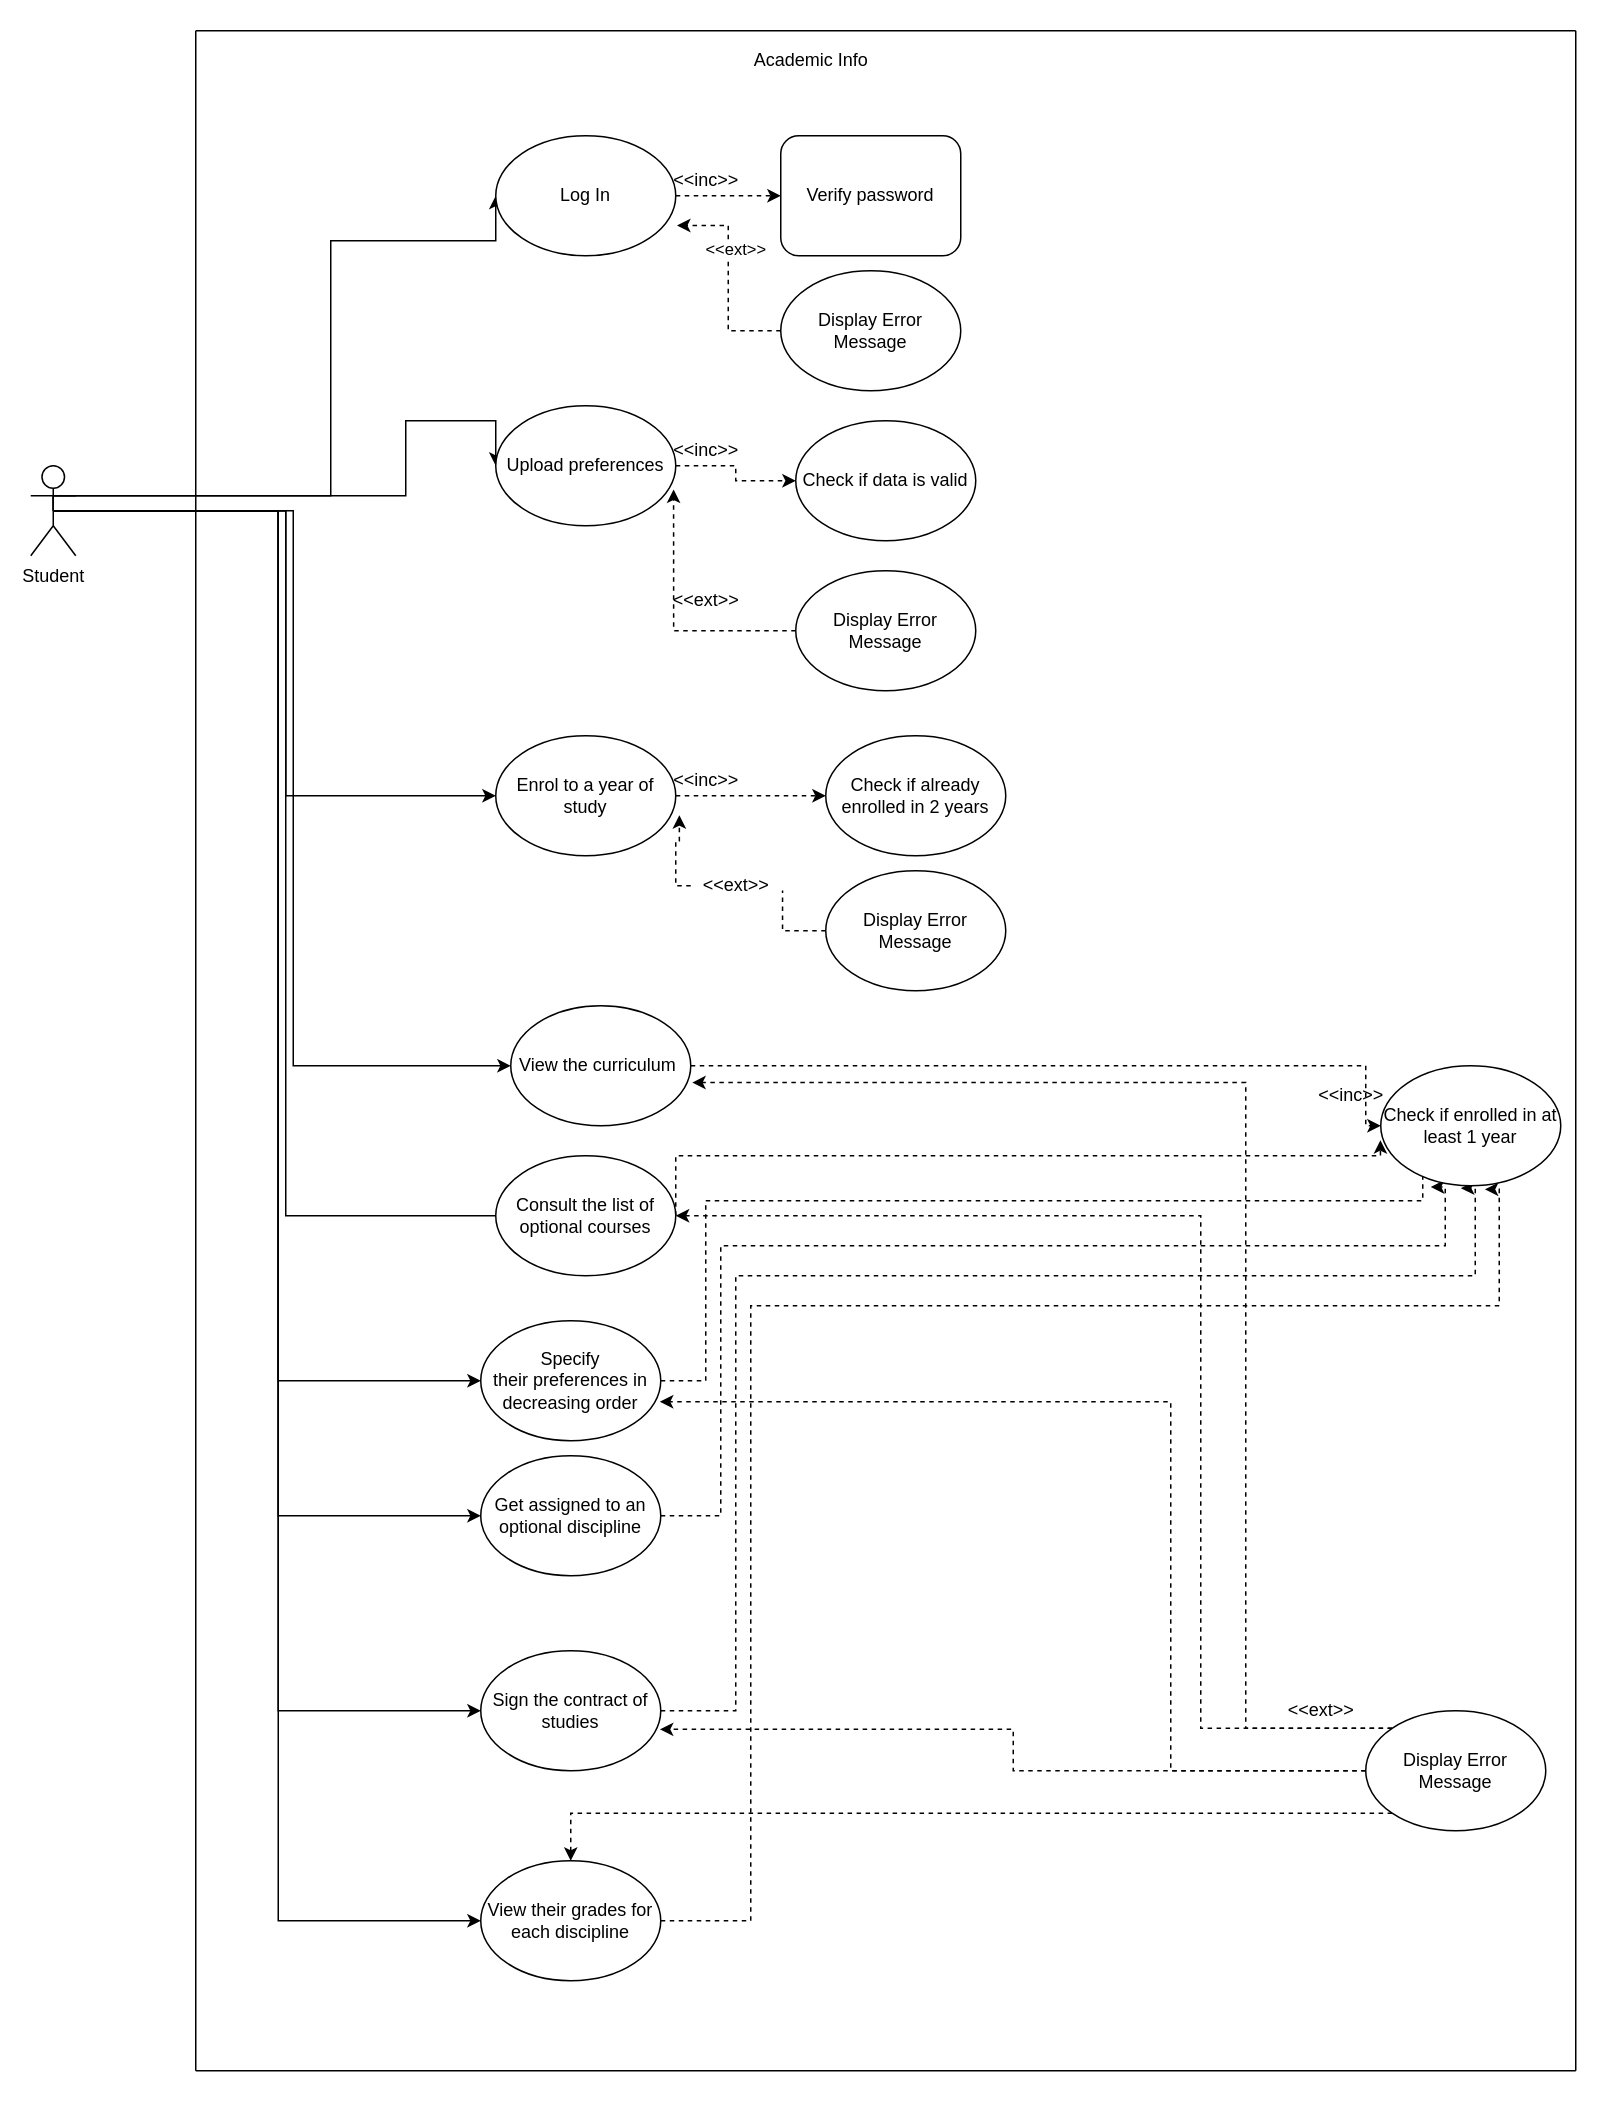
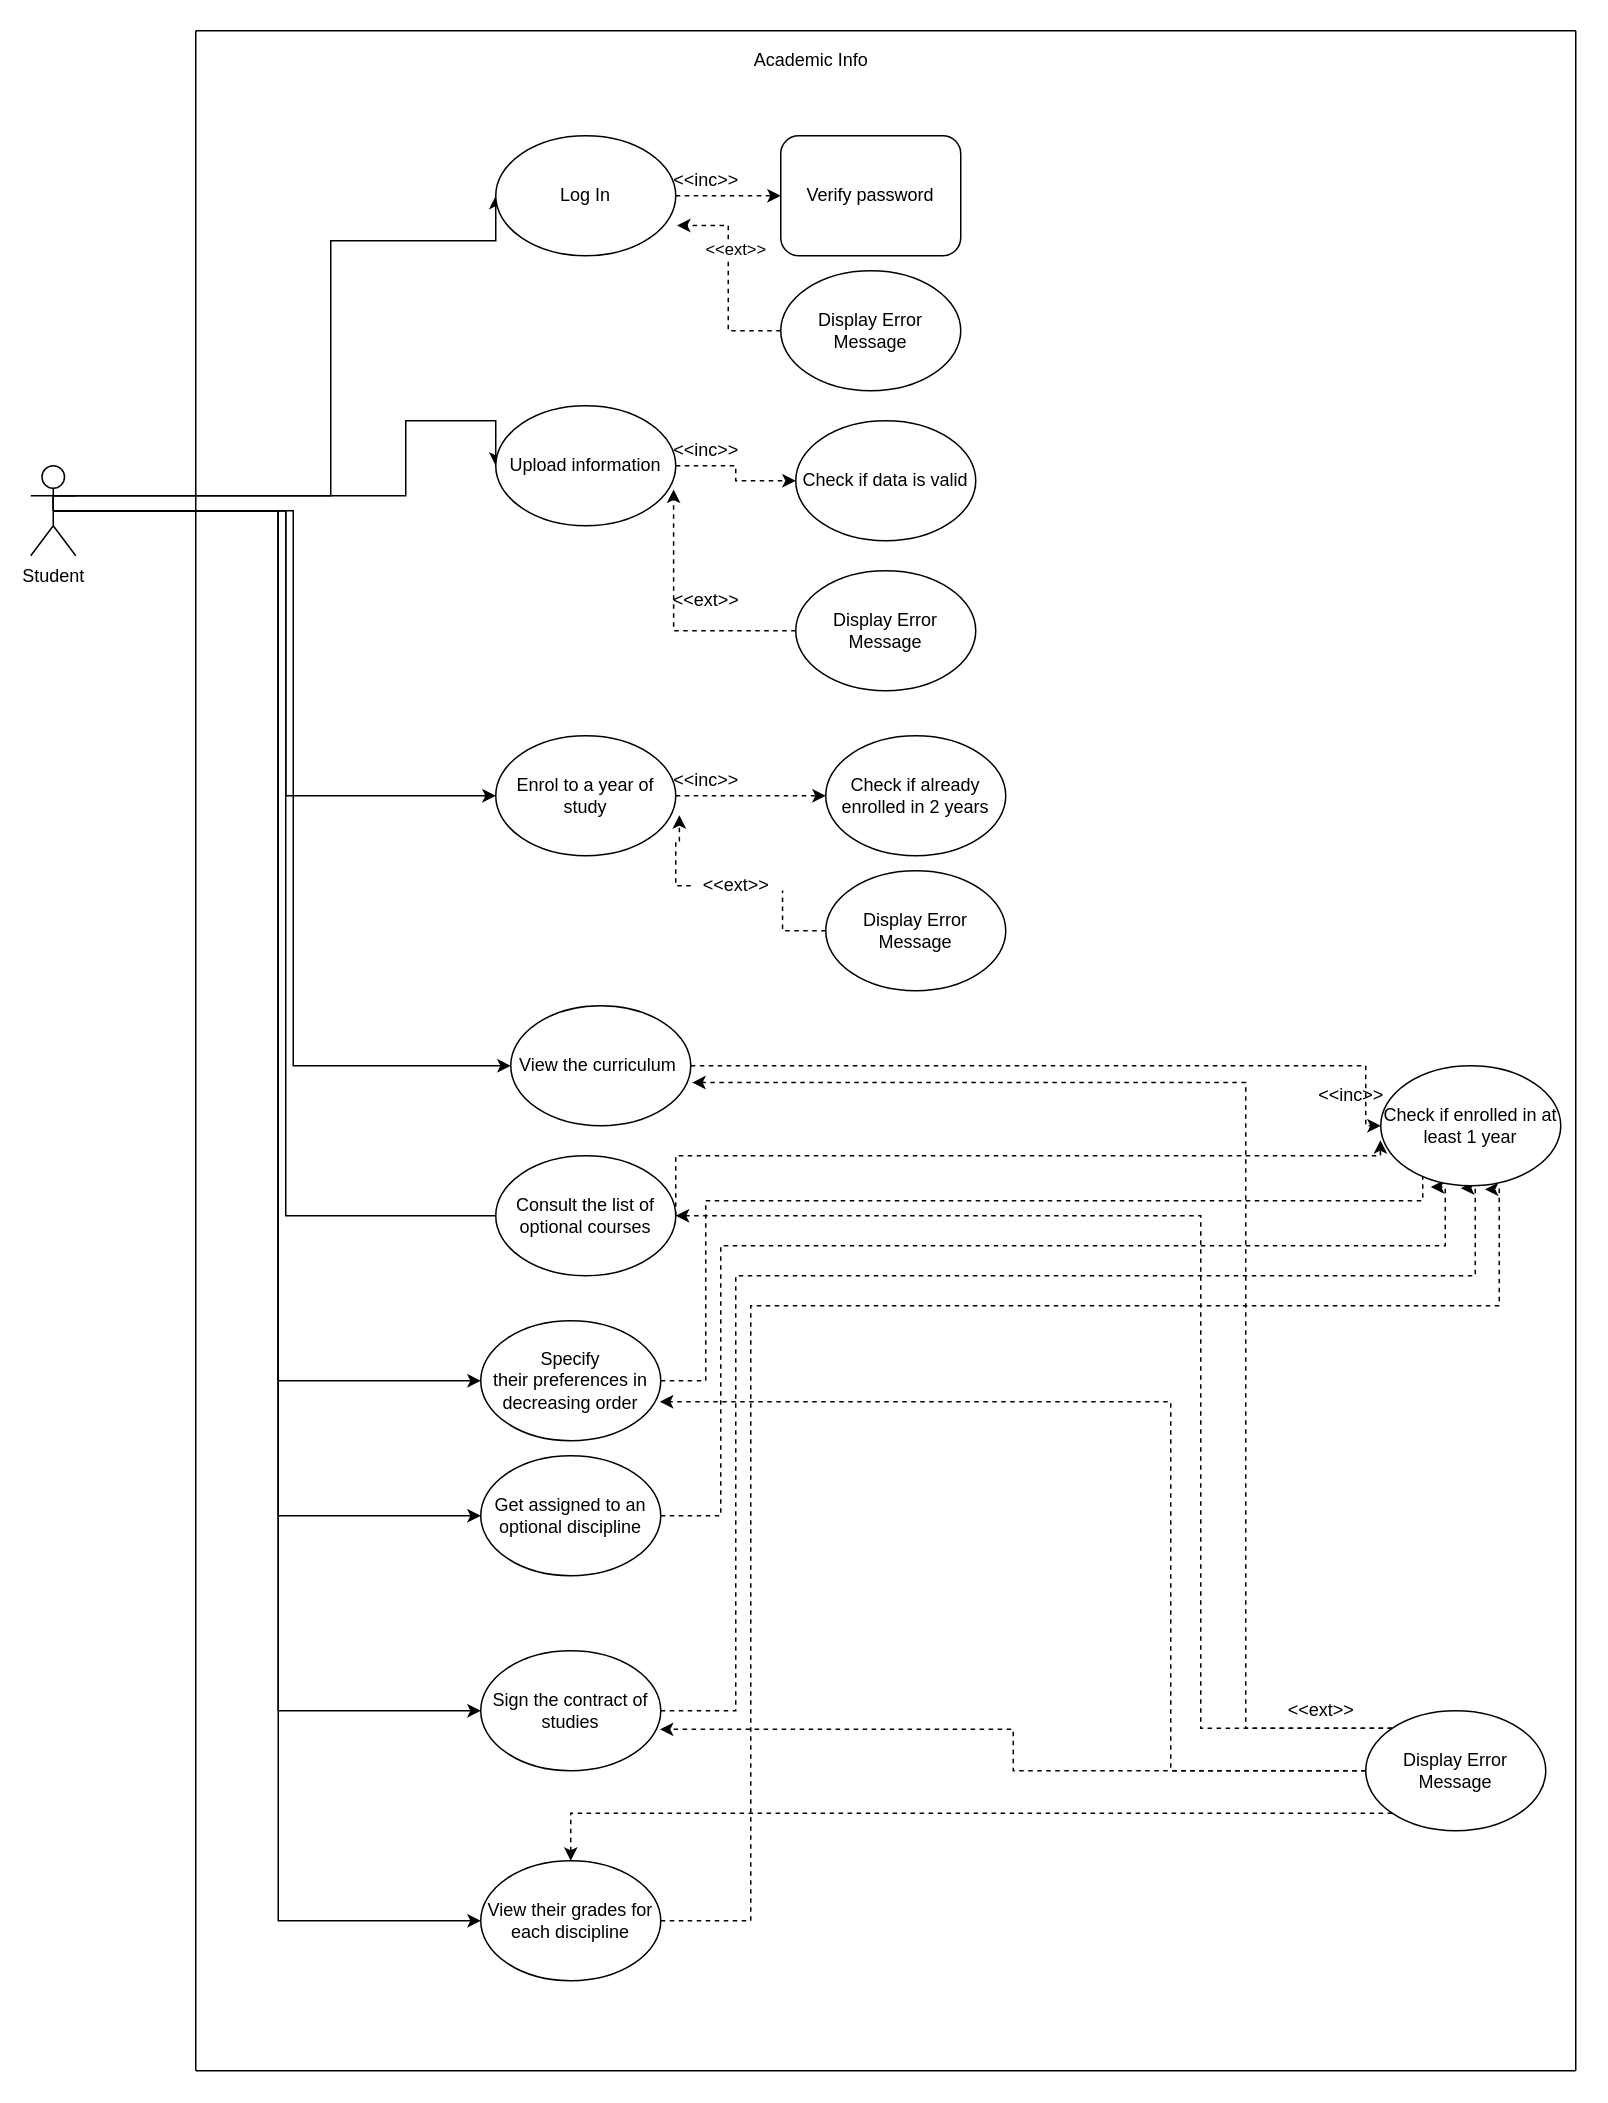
node "Upload preferences": label "Upload preferences" -> "Upload information"
